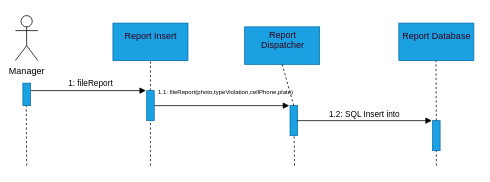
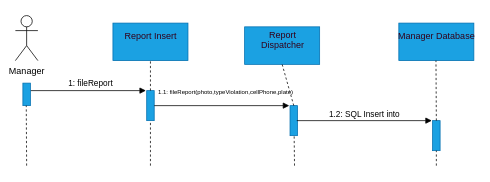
node "Report Database": label "Report Database" -> "Manager Database"
